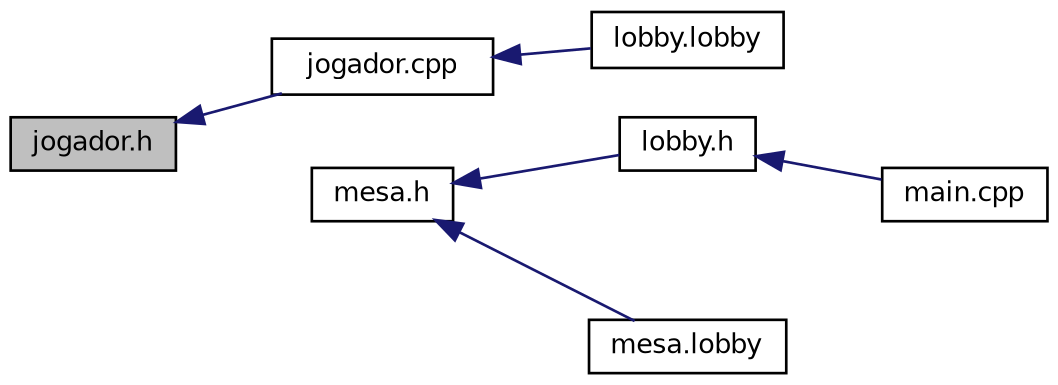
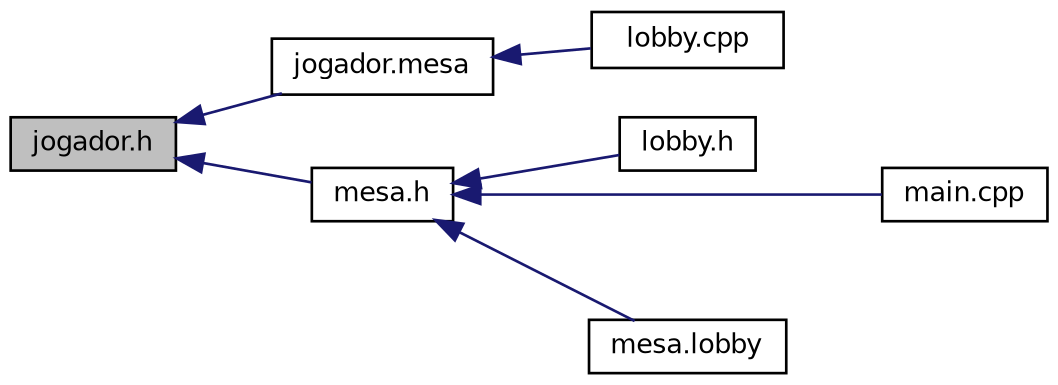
node "lobby.lobby": label "lobby.lobby" -> "lobby.cpp"
node "jogador.cpp": label "jogador.cpp" -> "jogador.mesa"
edge "main.cpp" -> "lobby.h": now "main.cpp" -> "mesa.h"
edge "mesa.h" -> "jogador.h": added
